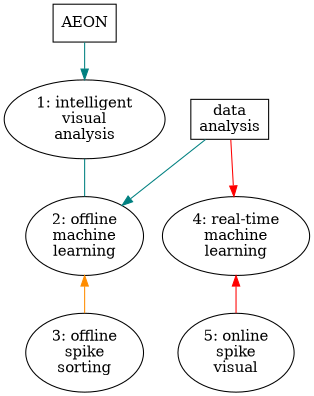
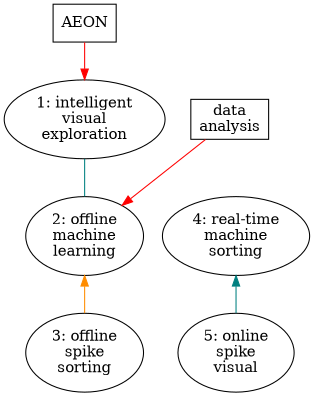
edge "AEON" -> "1: intelligent": color teal -> red
node "1: intelligent": text "analysis" -> "exploration"
edge "data" -> "4: real-time": removed
edge "data" -> "2: offline": color teal -> red
node "4: real-time": text "learning" -> "sorting"
edge "5: online" -> "4: real-time": color red -> teal
